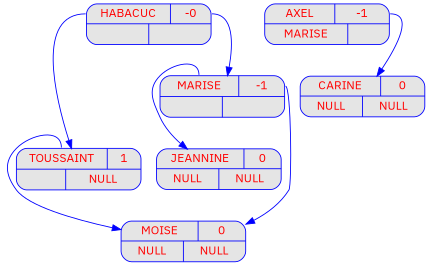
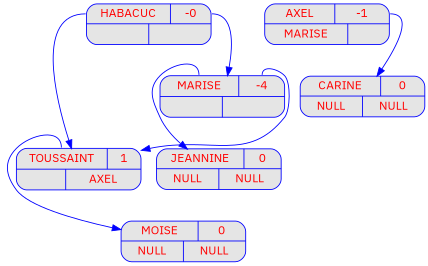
node "MARISE": text "-1" -> "-4"
edge "MARISE" -> "MOISE": now "MARISE" -> "TOUSSAINT"
node "TOUSSAINT": text "NULL" -> "AXEL"
